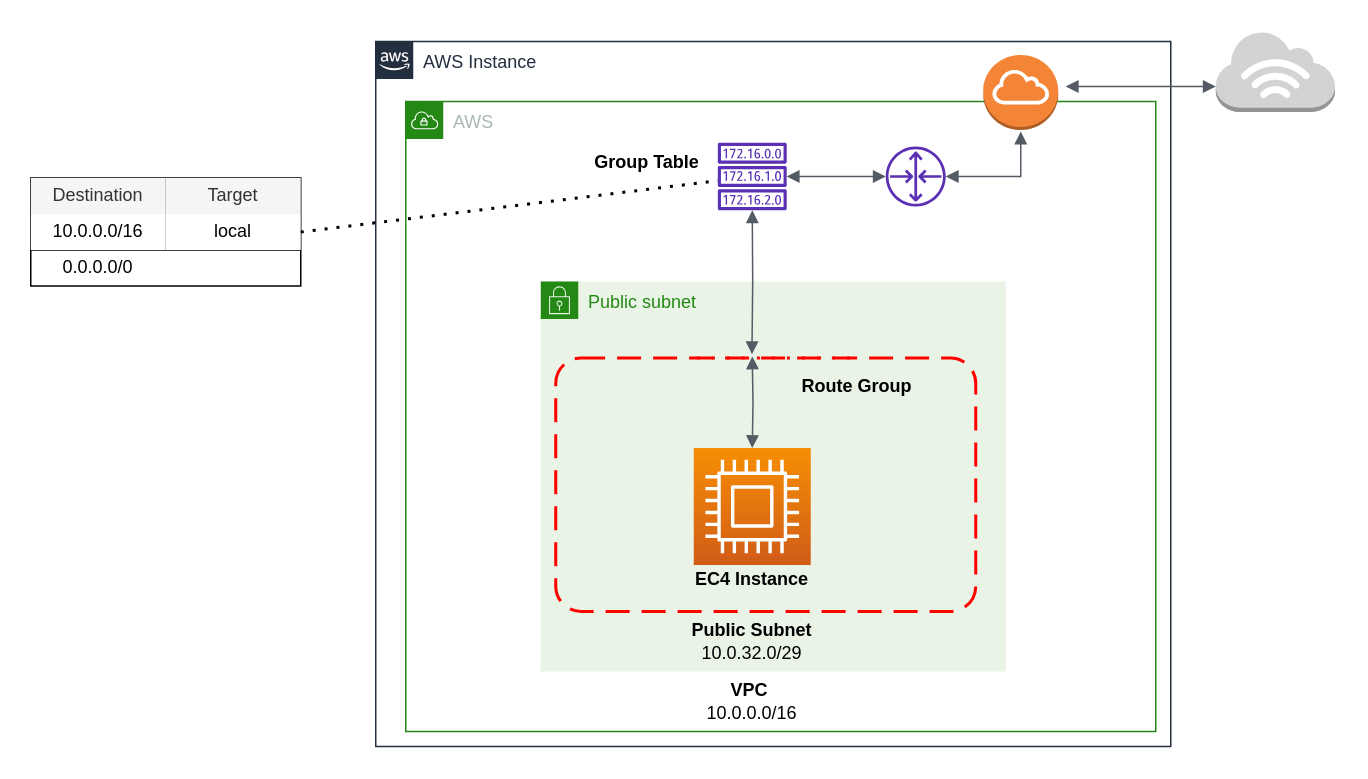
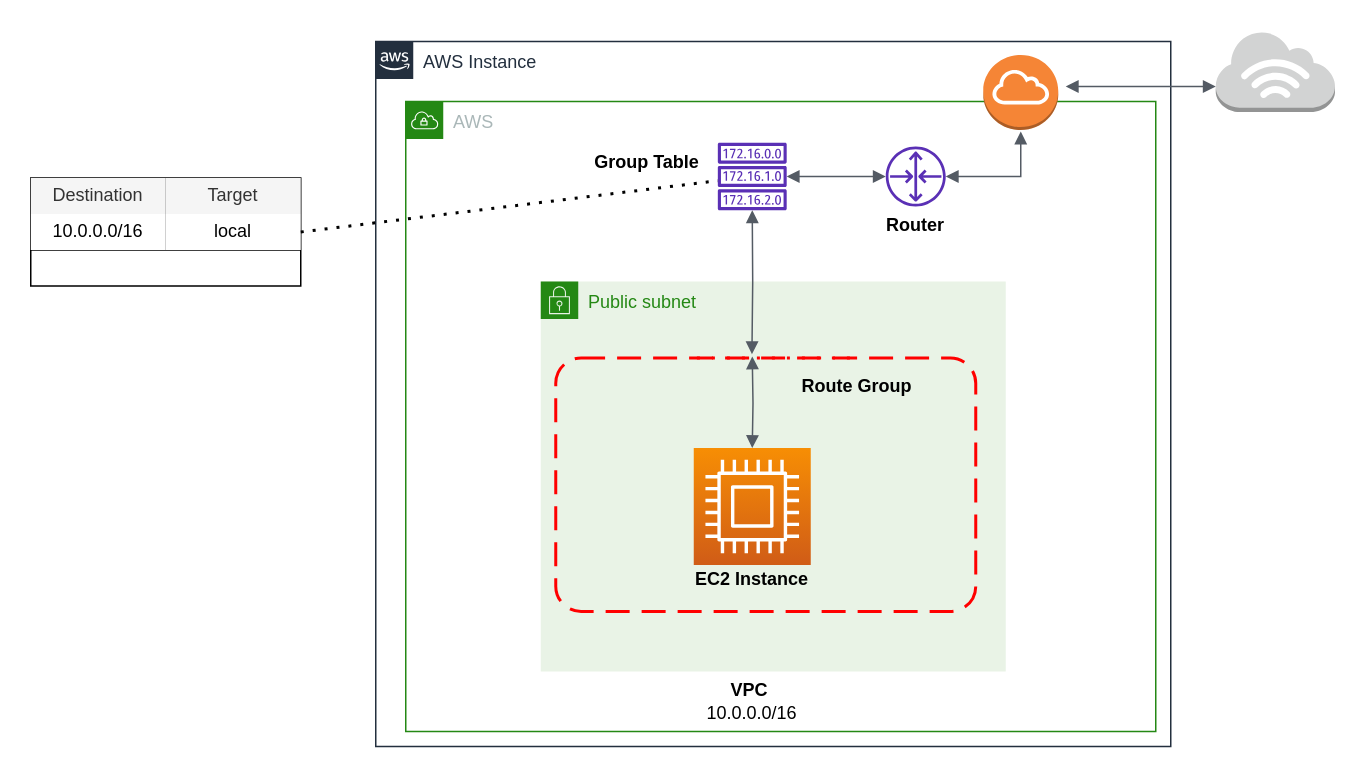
node "Router": added
node "0.0.0.0/0": removed
node "EC4 Instance": label "EC4 Instance" -> "EC2 Instance"
node "Public Subnet 10.0.32.0/29": removed
